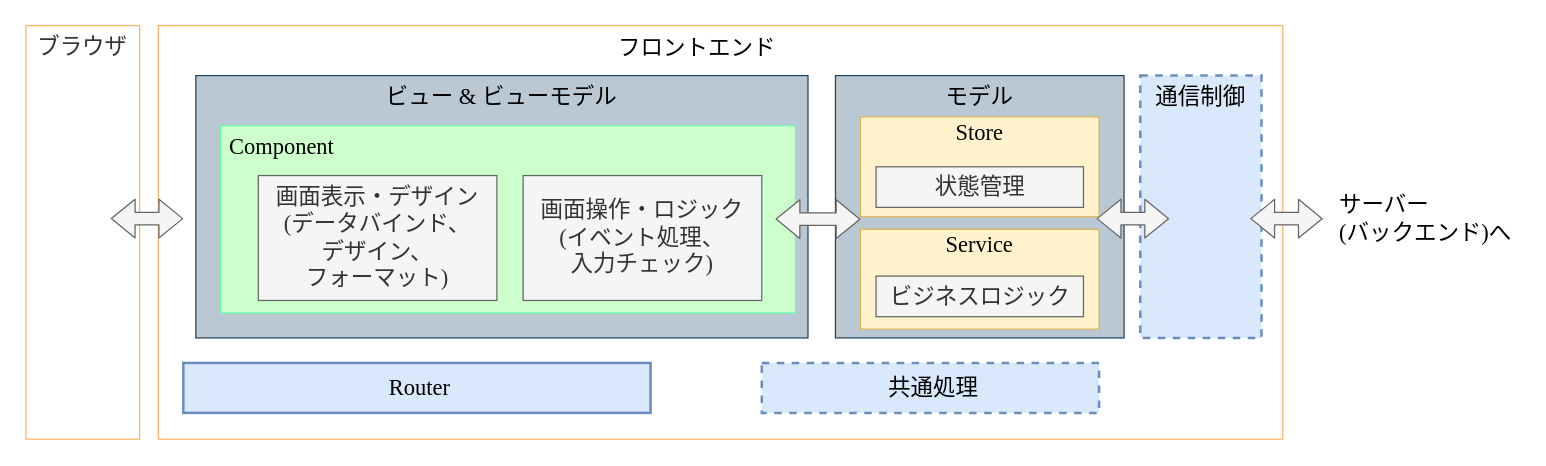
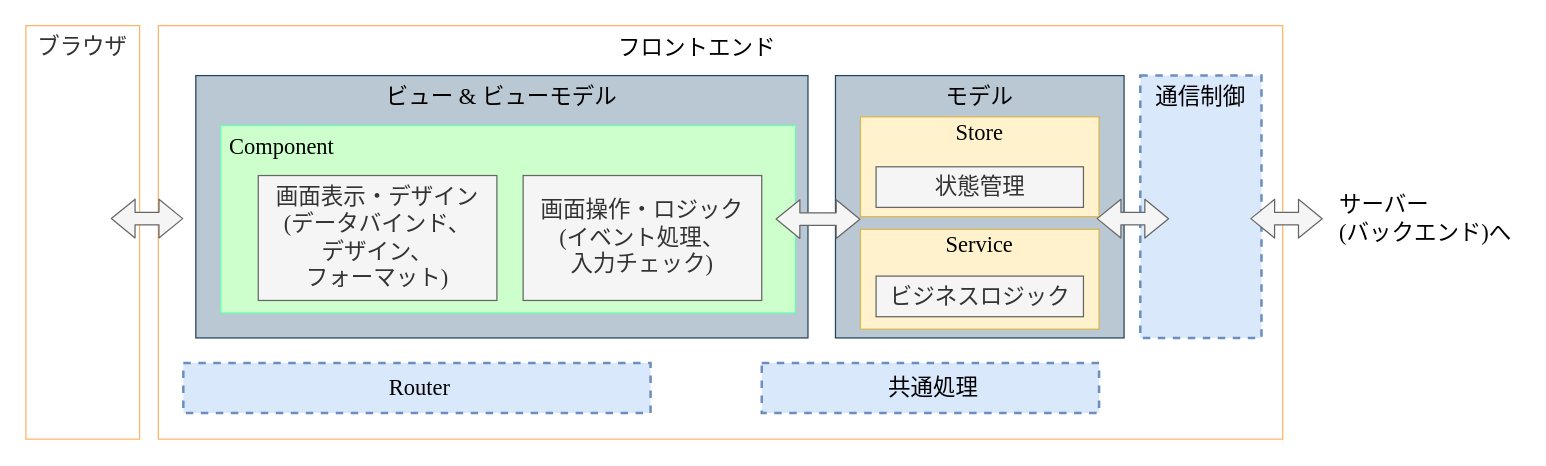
node "Router": style solid -> dashed
